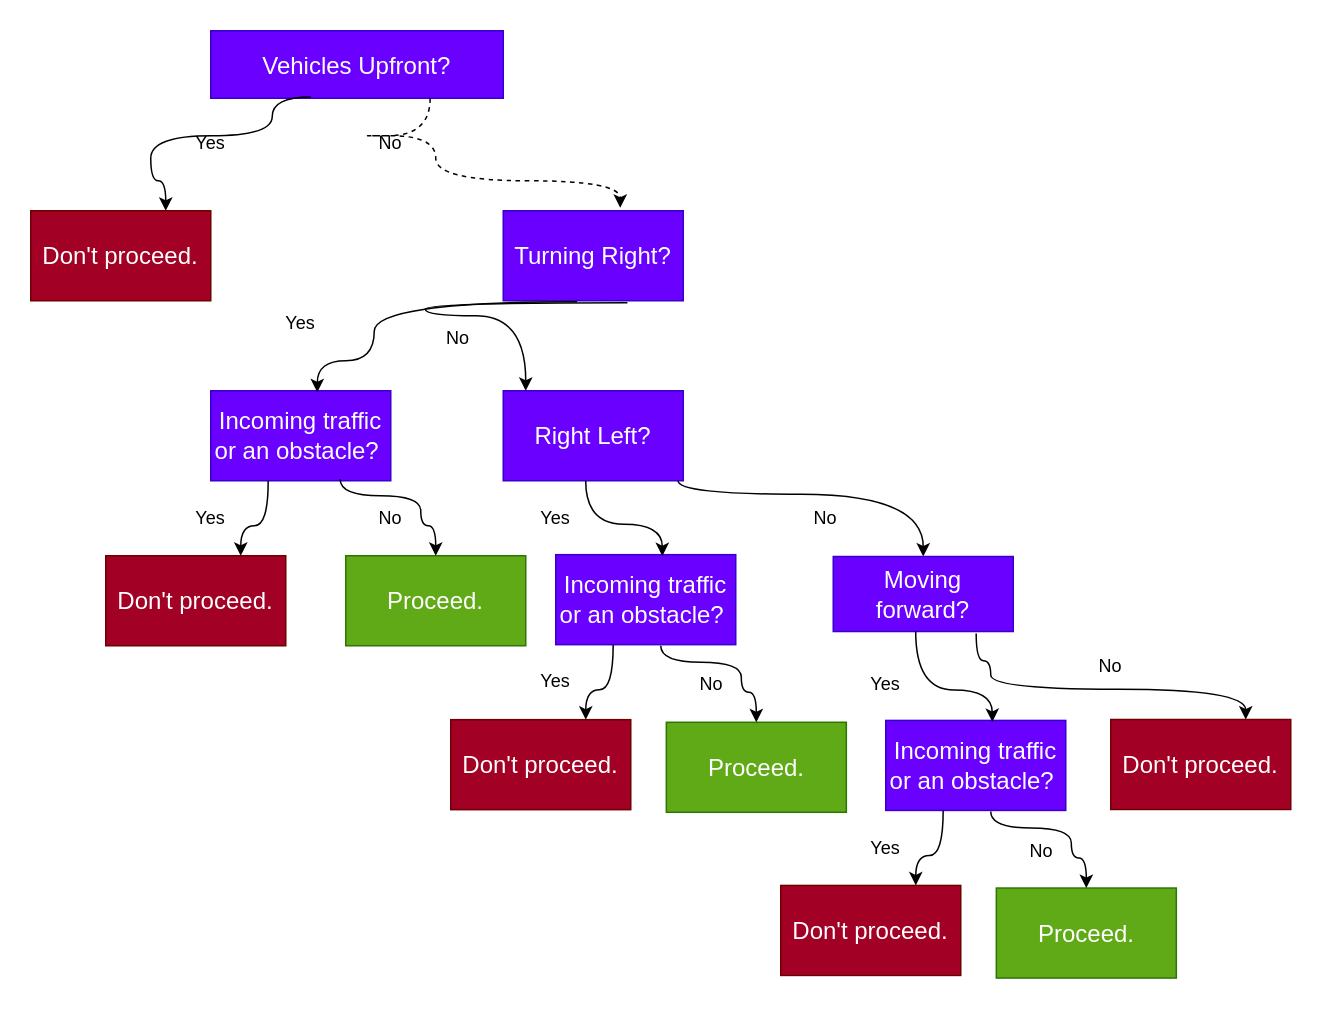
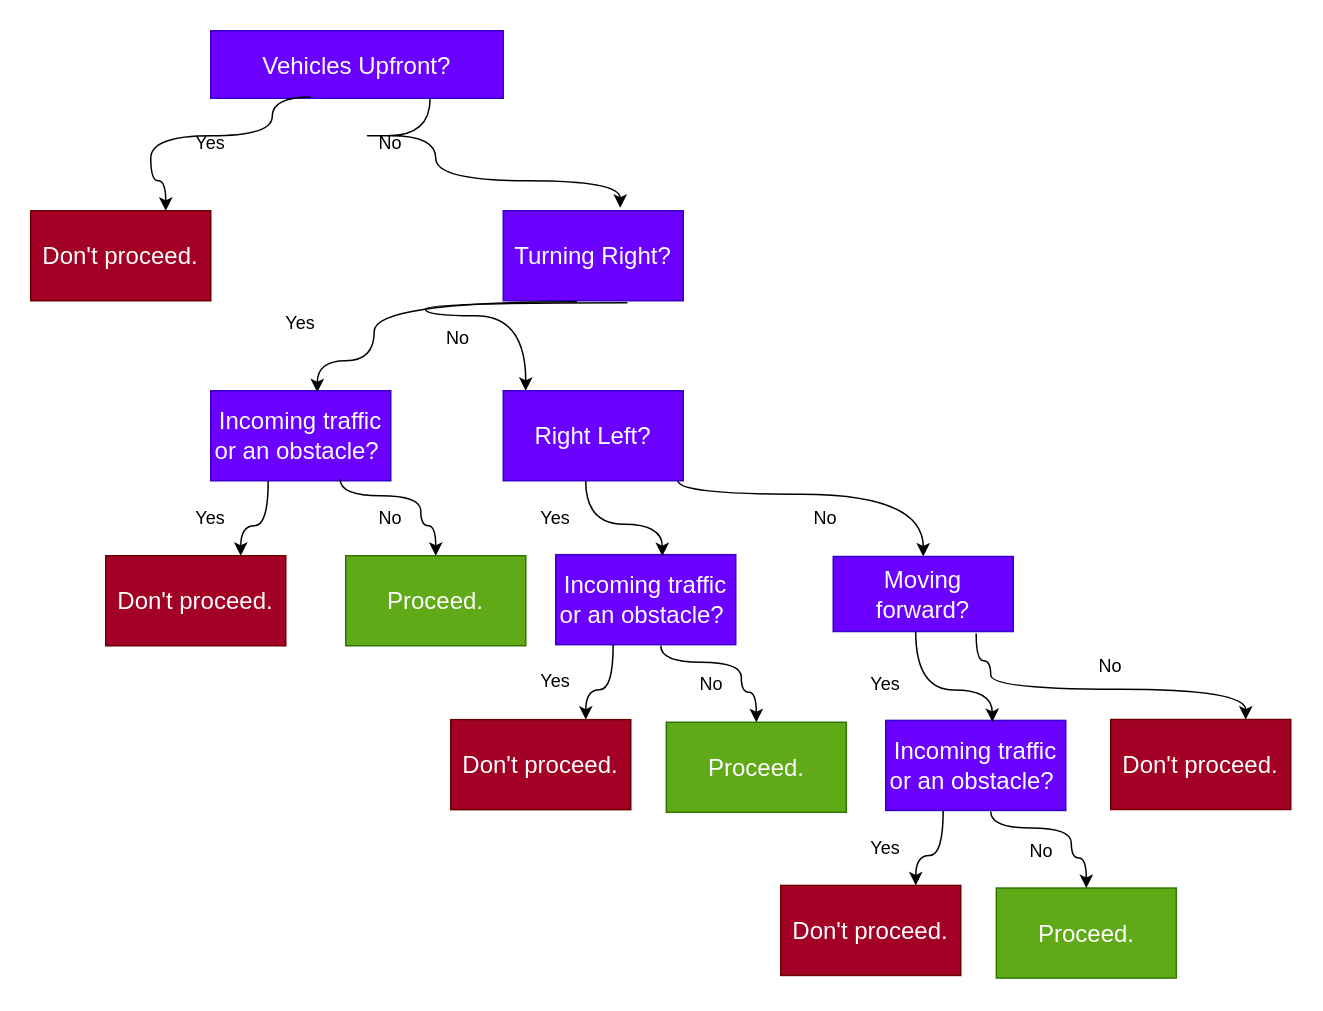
edge "Vehicles Upfront?" -> "Turning Right?": style dashed -> solid
